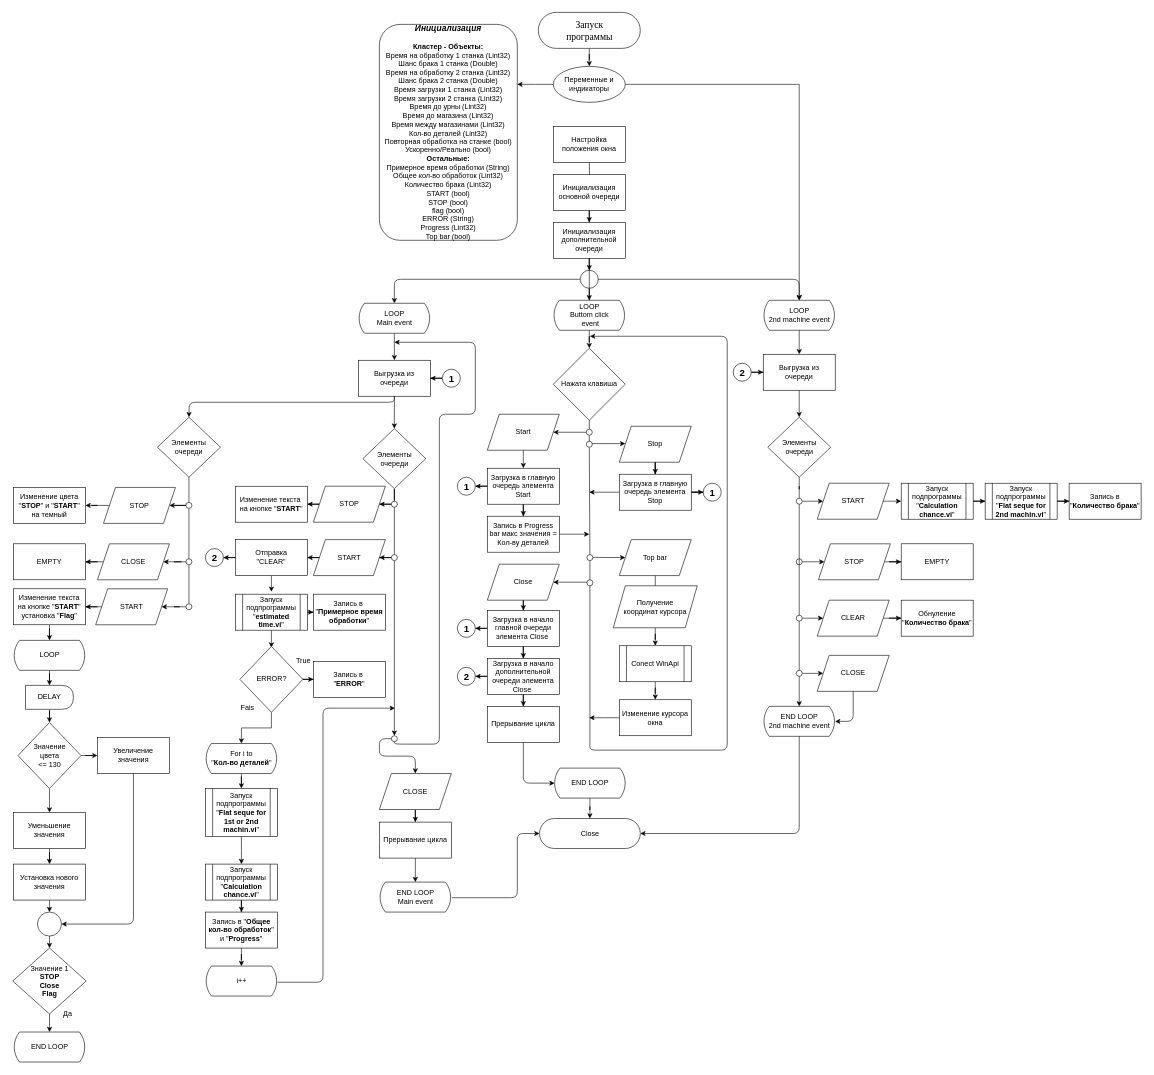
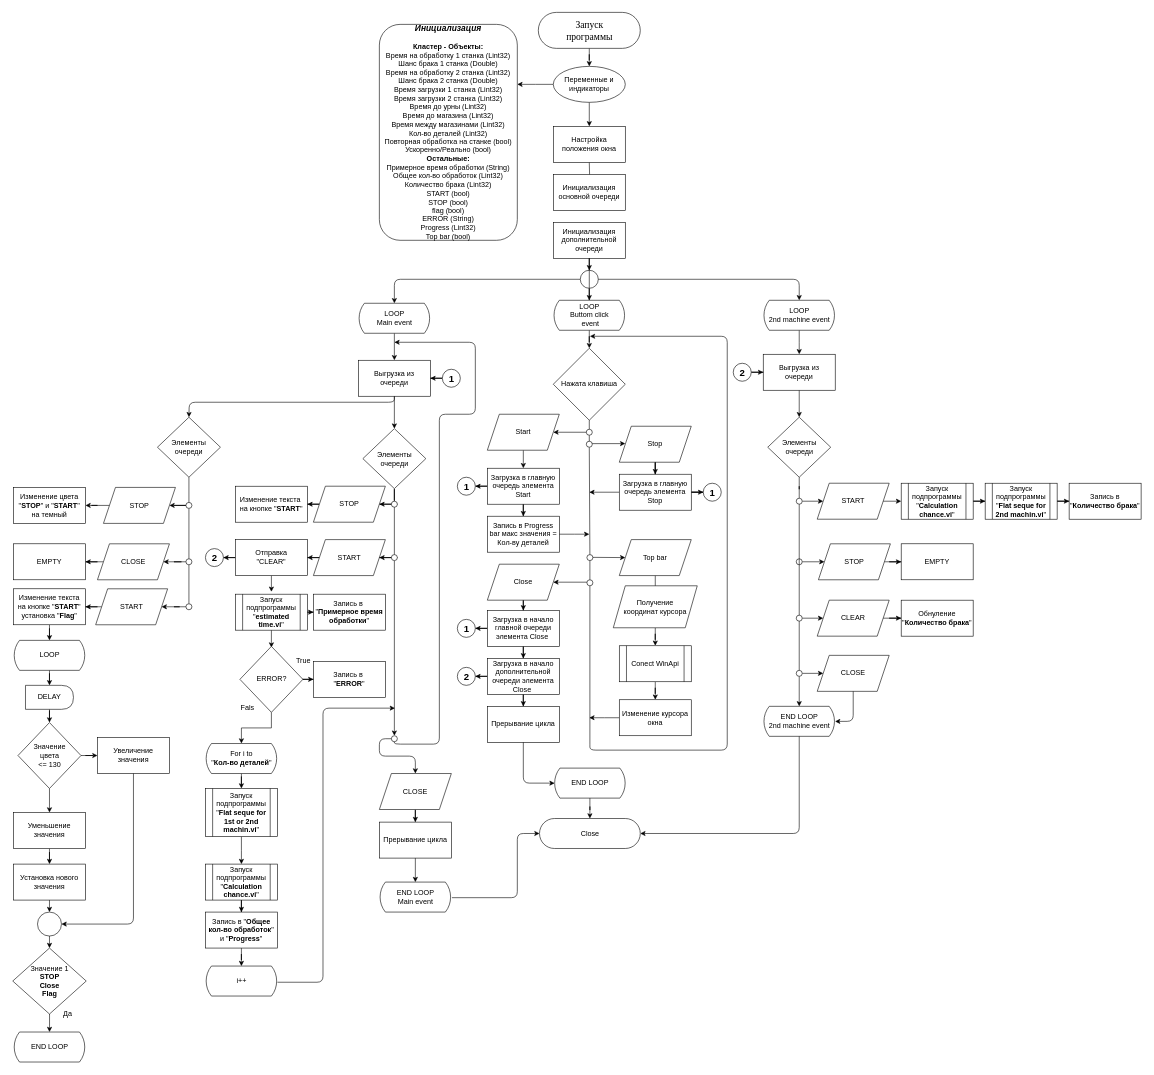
edge "Переменные и индикаторы" -> "LOOP 2nd machine event": now "Переменные и индикаторы" -> "Настройка положения окна"
edge "Инициализация основной очереди" -> "Инициализация дополнительной очереди": removed
